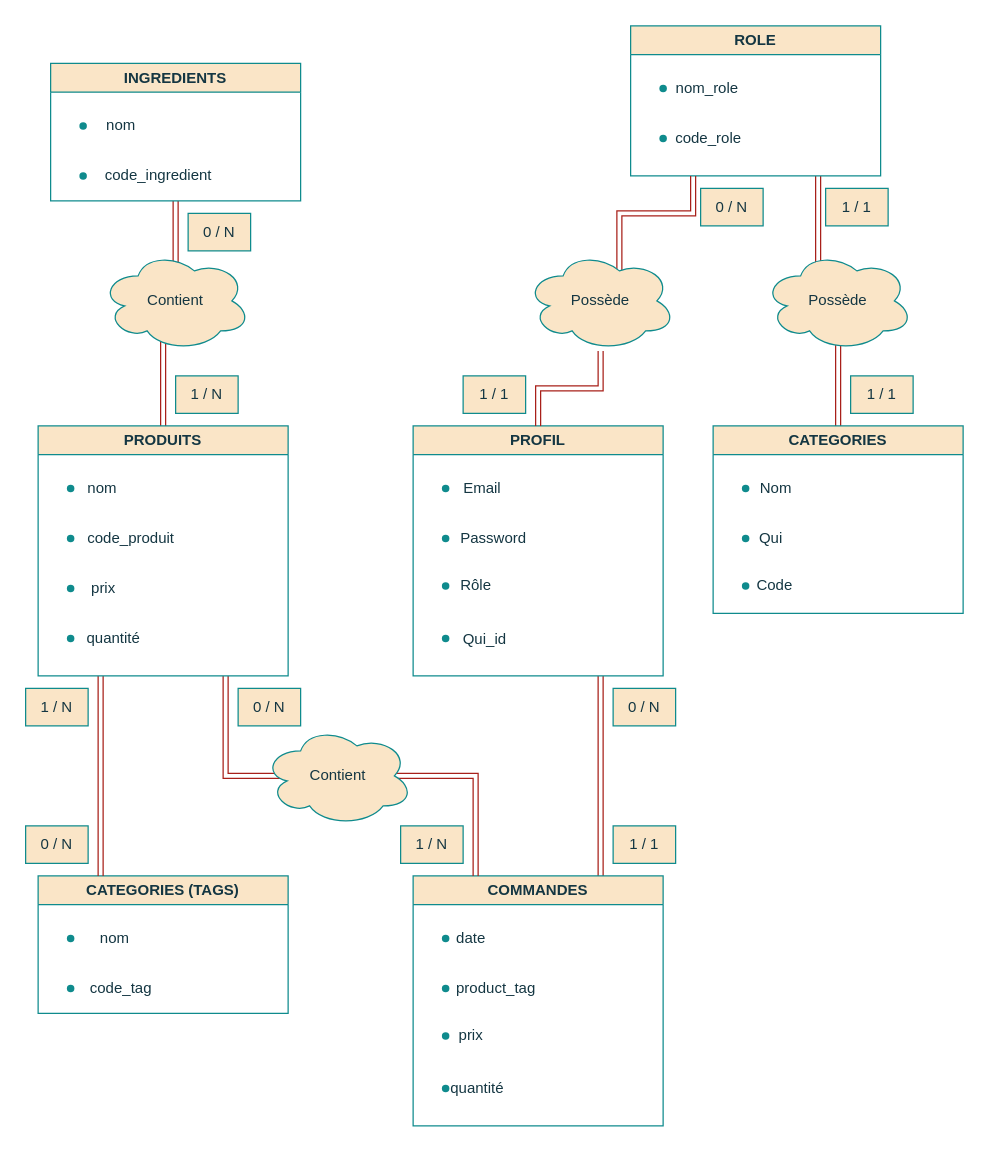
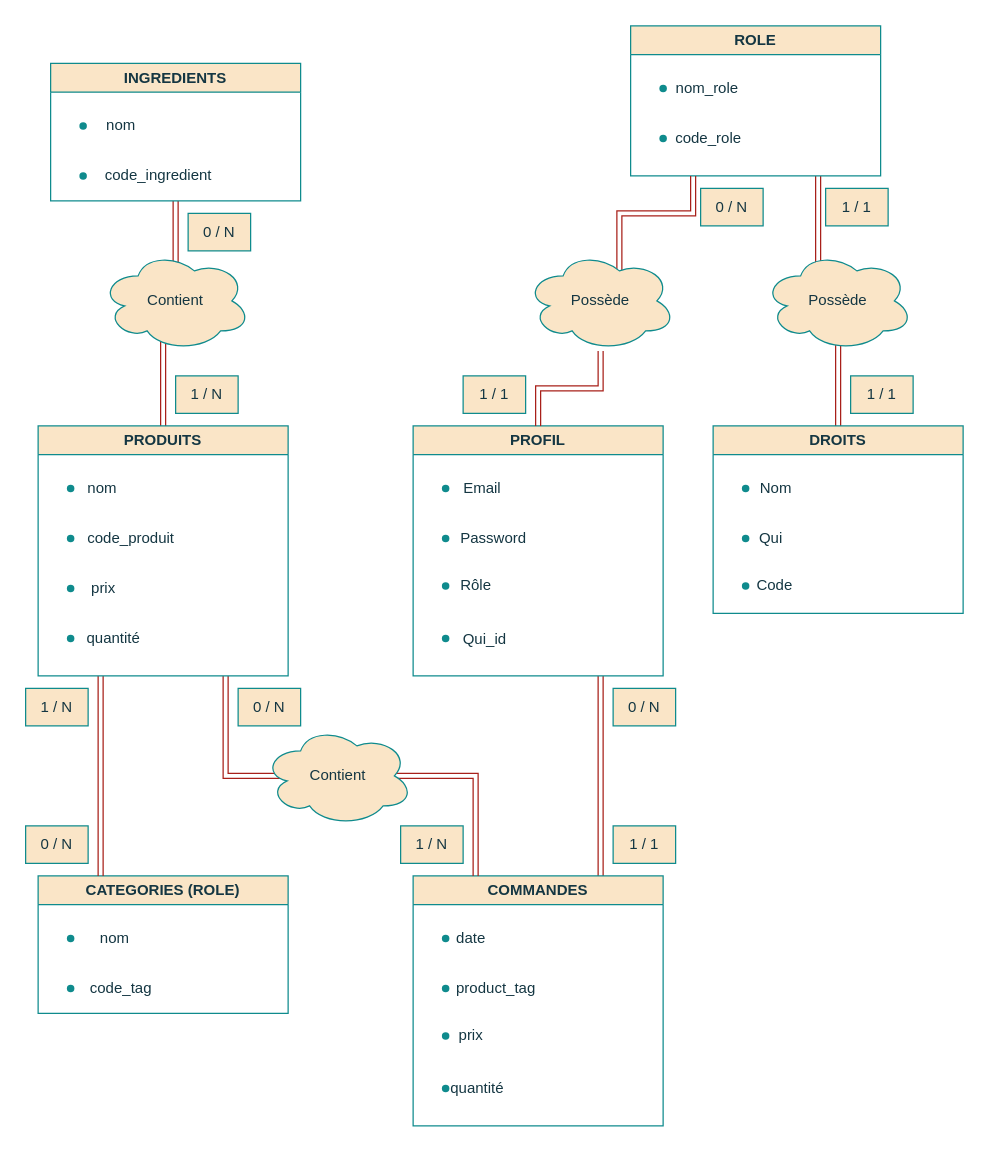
node "CATEGORIES": label "CATEGORIES" -> "DROITS"
node "CATEGORIES (TAGS)": label "CATEGORIES (TAGS)" -> "CATEGORIES (ROLE)"
